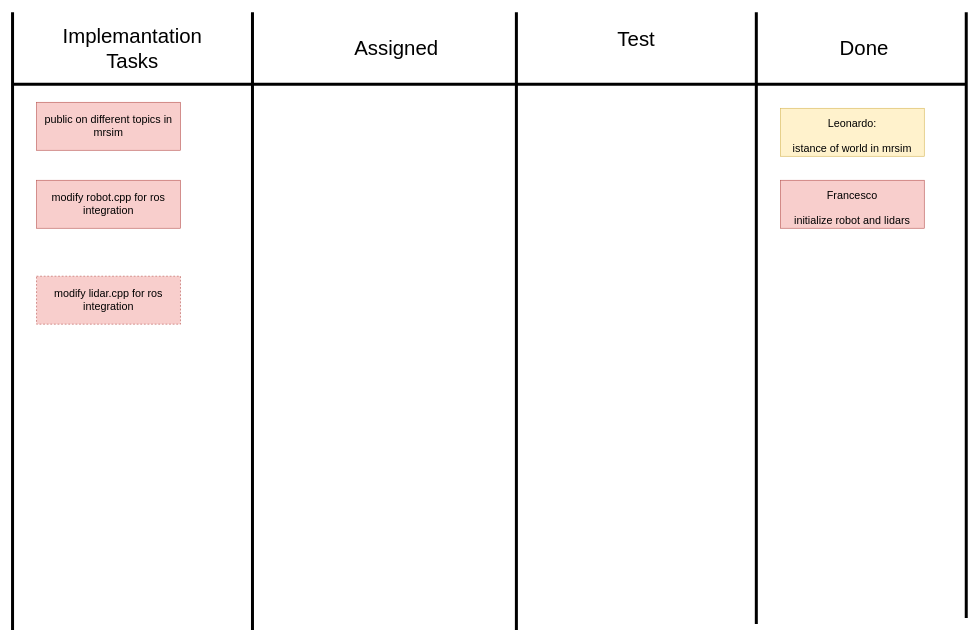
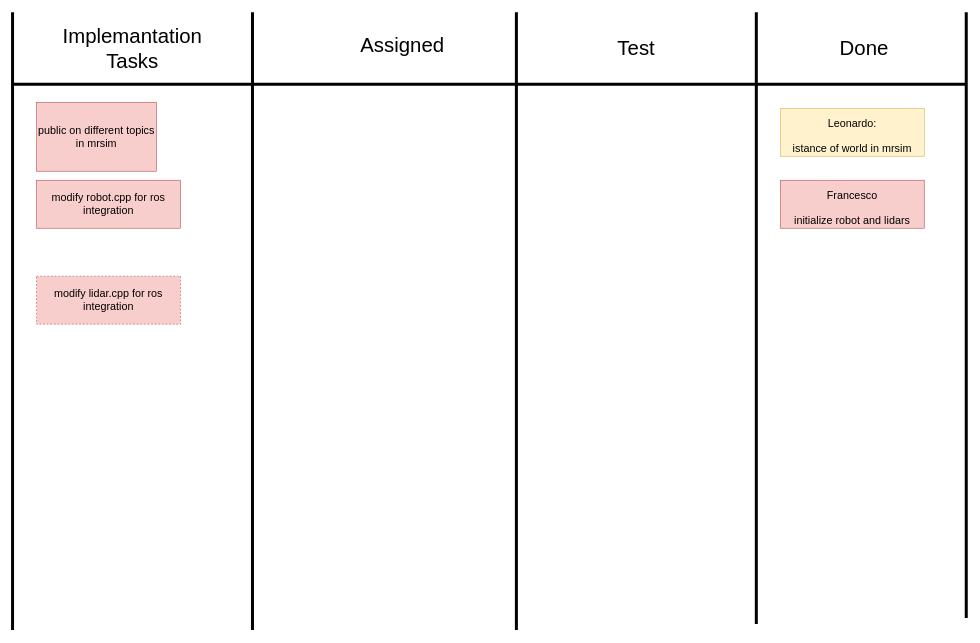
node "Test": moved (636, 39) -> (636, 48)
node "Assigned": moved (396, 48) -> (402, 45)
node "public on different topics in mrsim": size 144x48 -> 120x69
